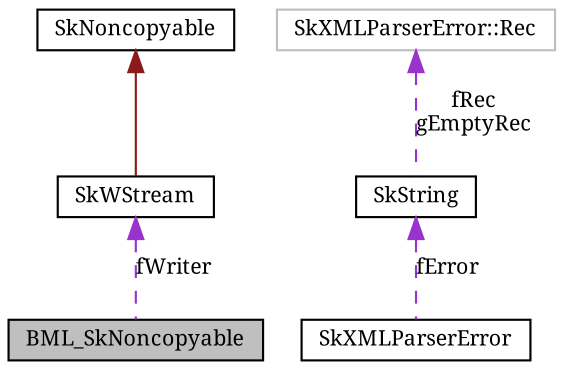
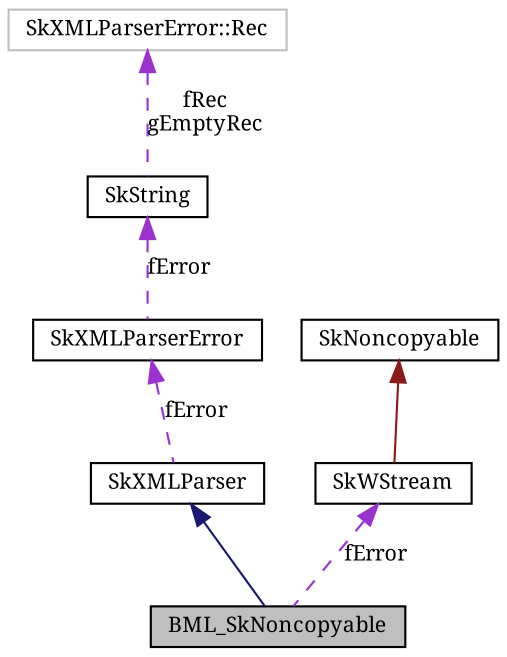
edge "BML_SkNoncopyable" -> "SkWStream": label "fWriter" -> "fError"
node "SkXMLParser": added
